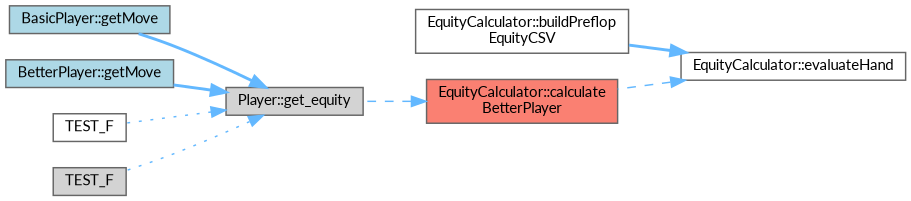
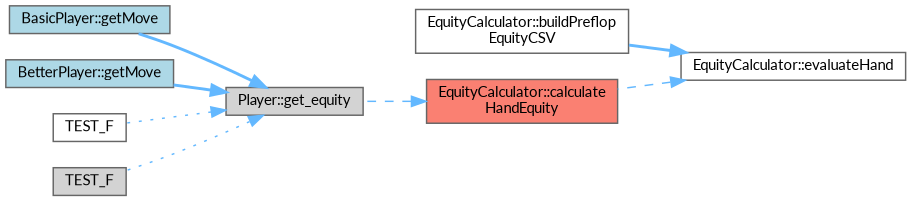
node "EquityCalculator::calculate BetterPlayer": label "EquityCalculator::calculate BetterPlayer" -> "EquityCalculator::calculate HandEquity"
